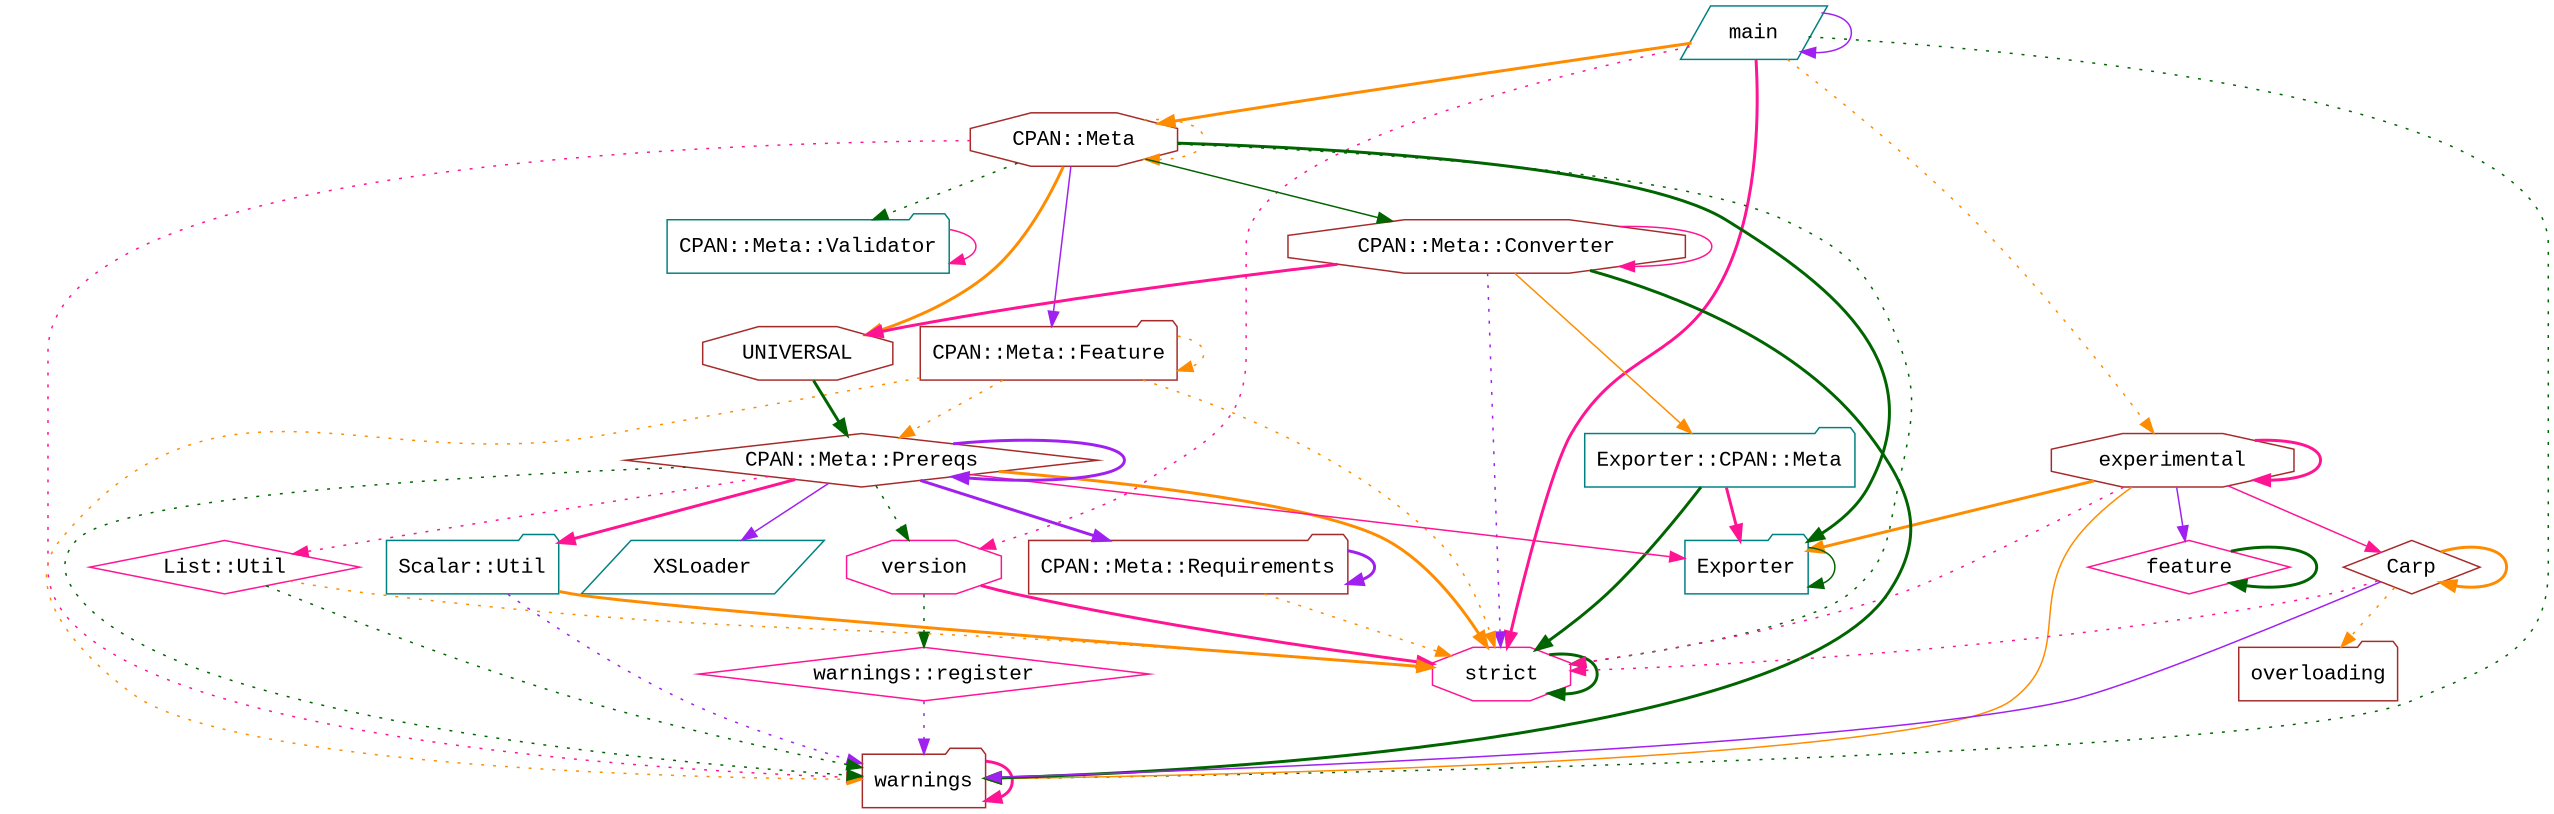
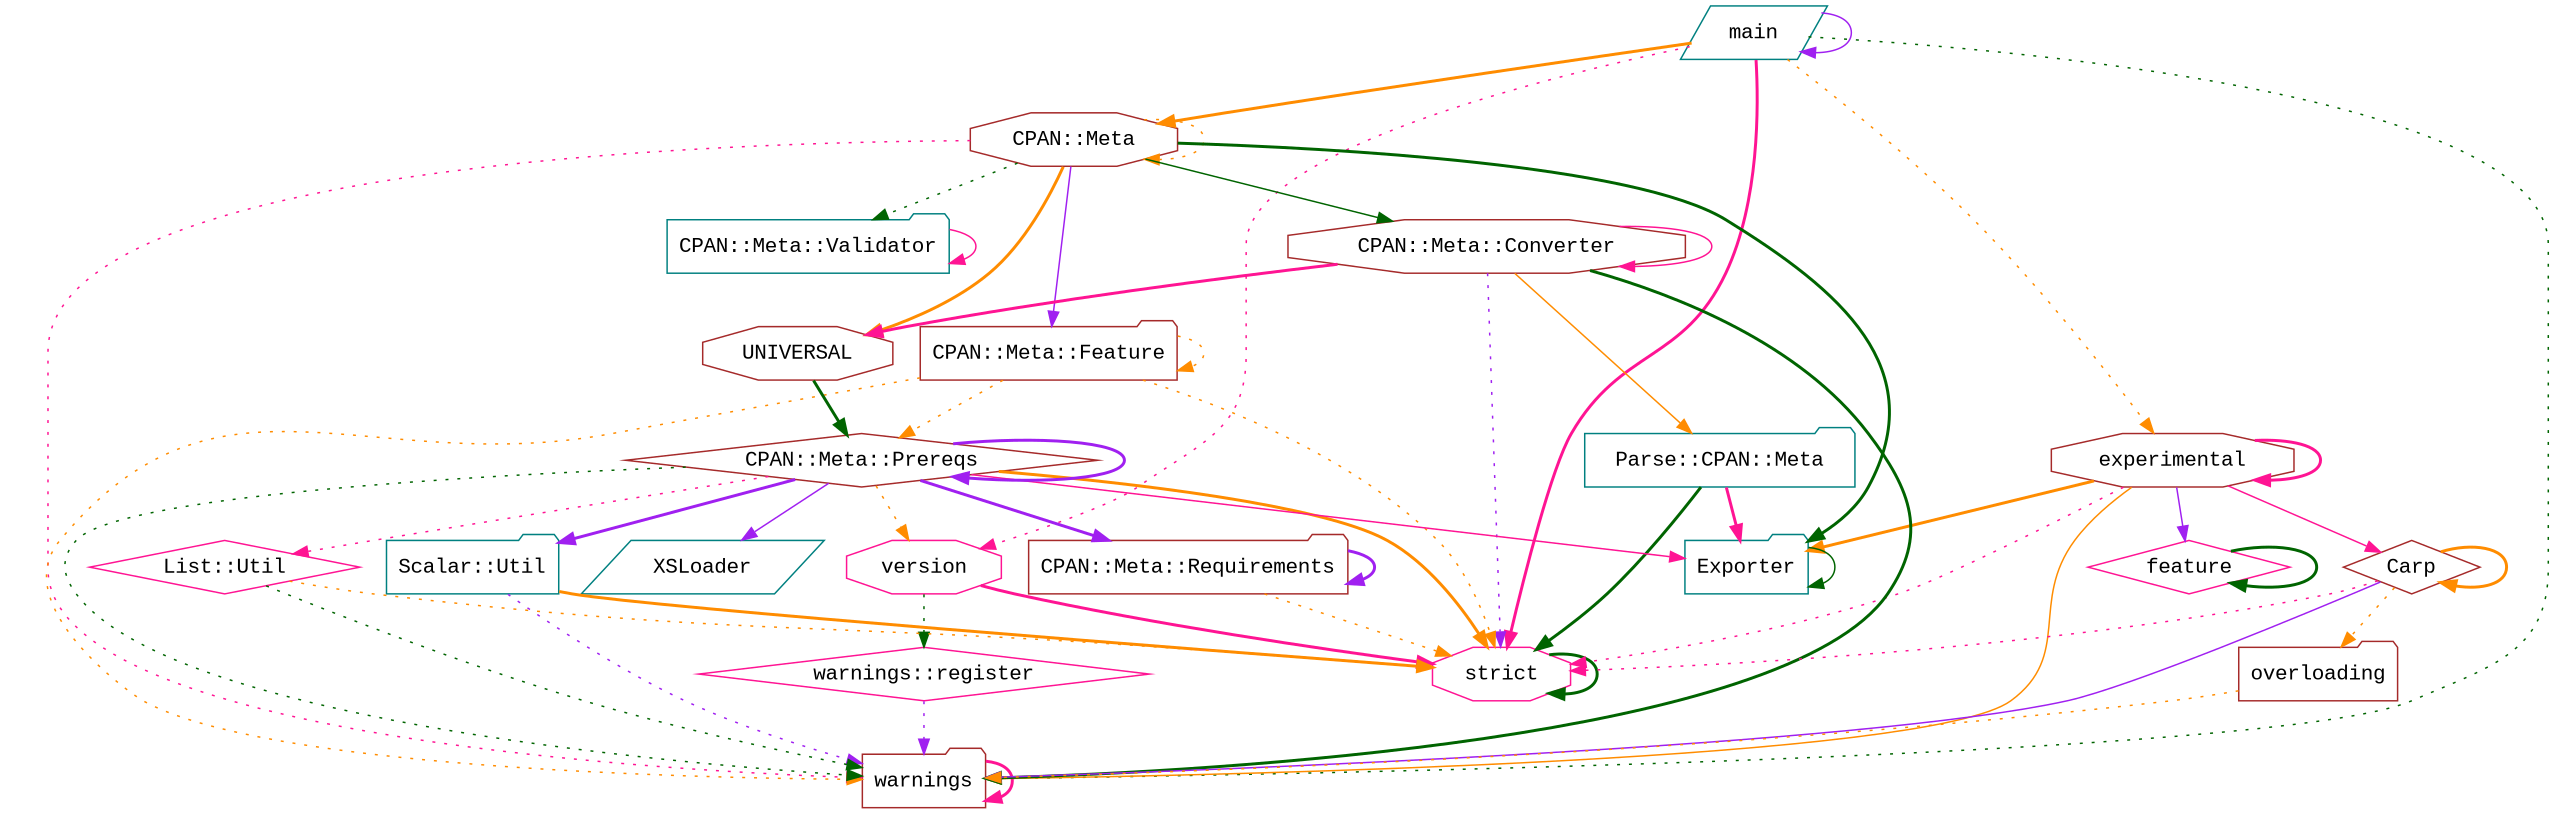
edge "CPAN::Meta" -> "strict": removed
node "Exporter::CPAN::Meta": label "Exporter::CPAN::Meta" -> "Parse::CPAN::Meta"
edge "CPAN::Meta::Prereqs" -> "version": color darkgreen -> darkorange
edge "CPAN::Meta::Prereqs" -> "Scalar::Util": color deeppink -> purple
edge "overloading" -> "warnings": added
